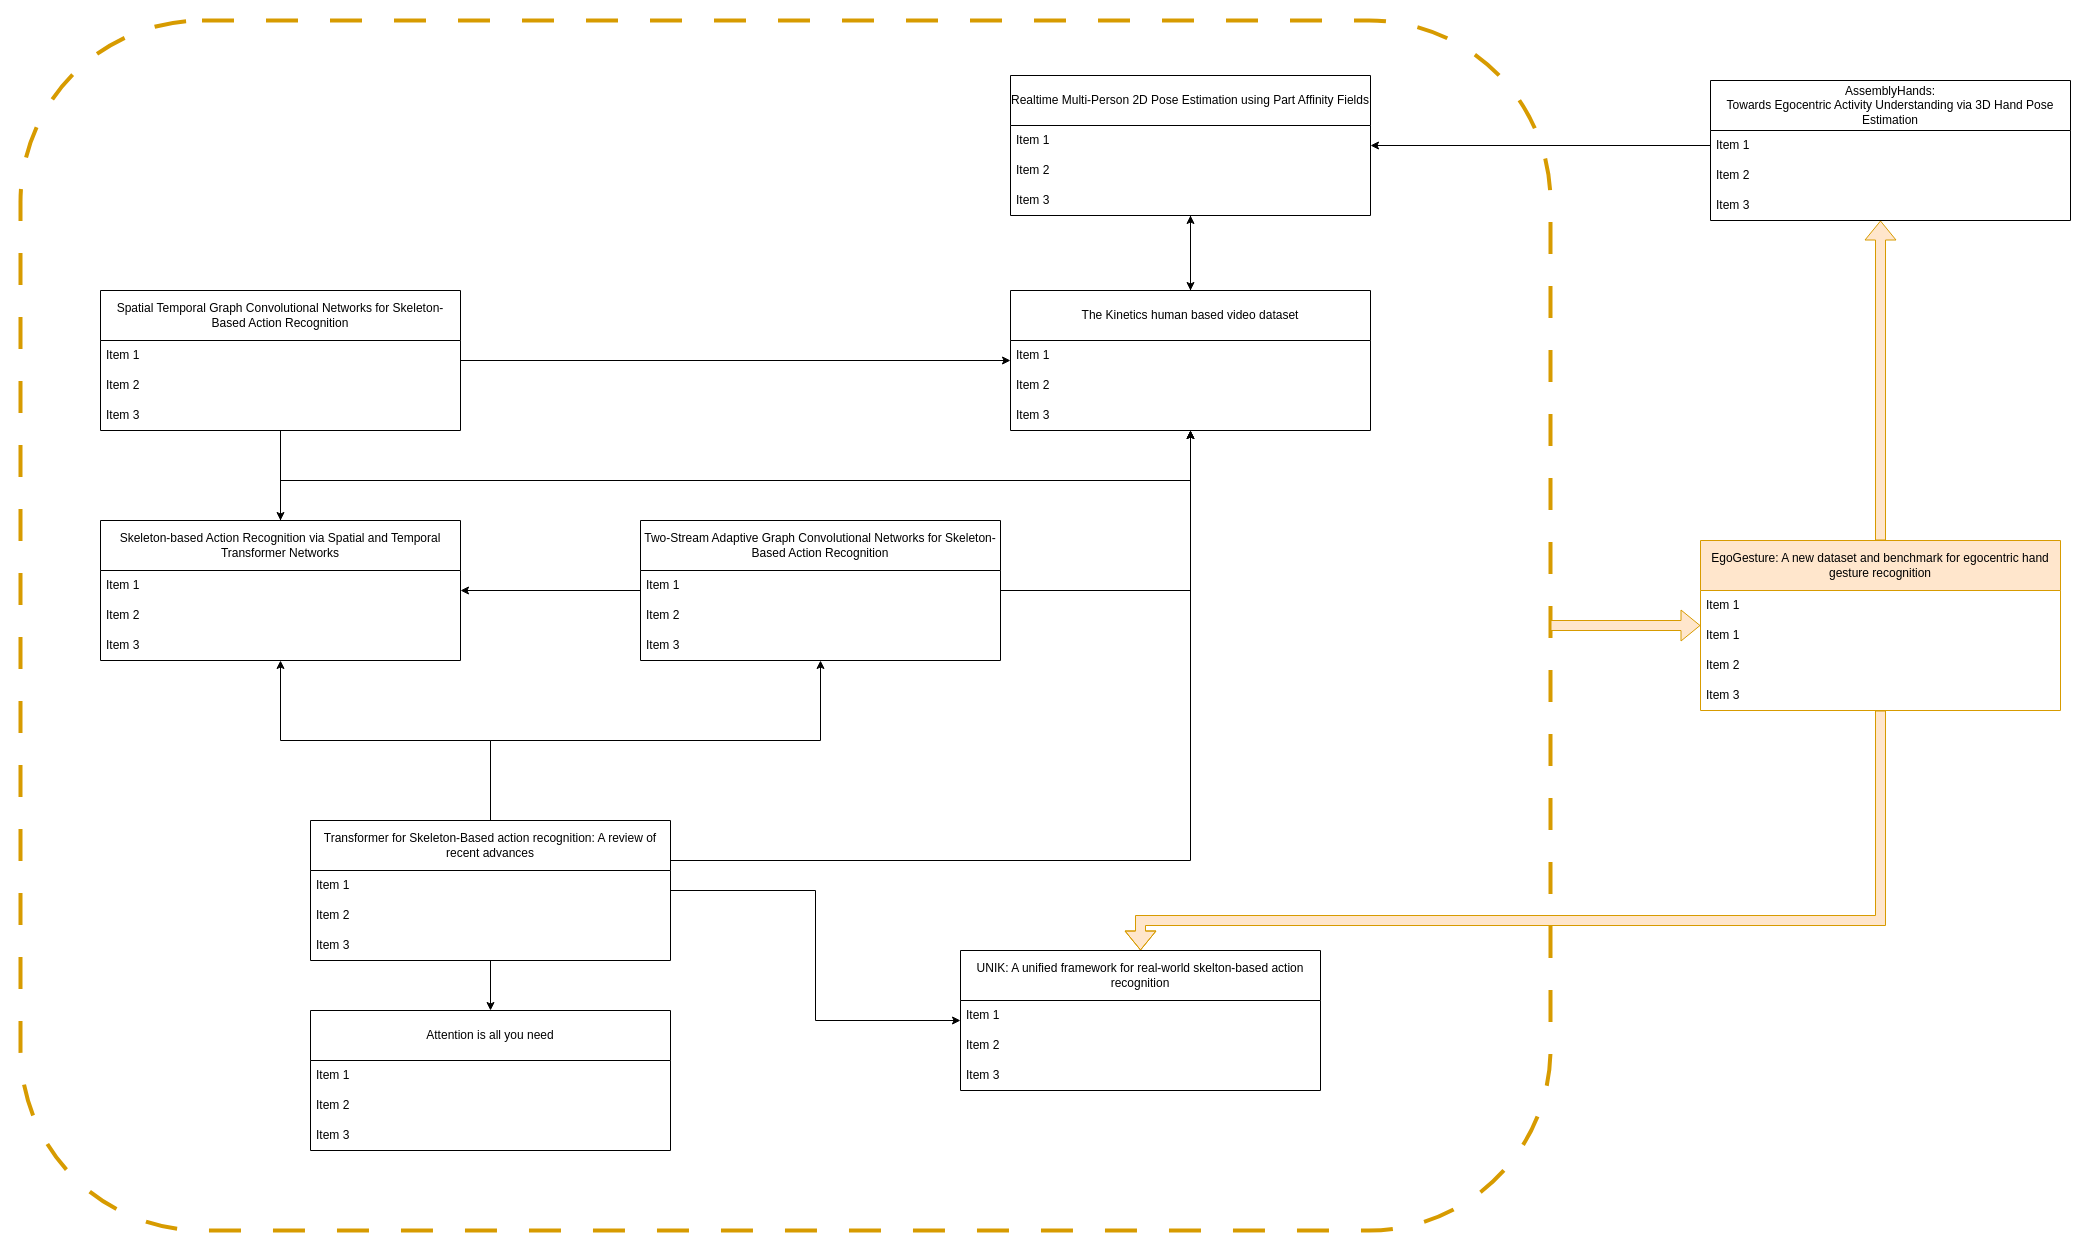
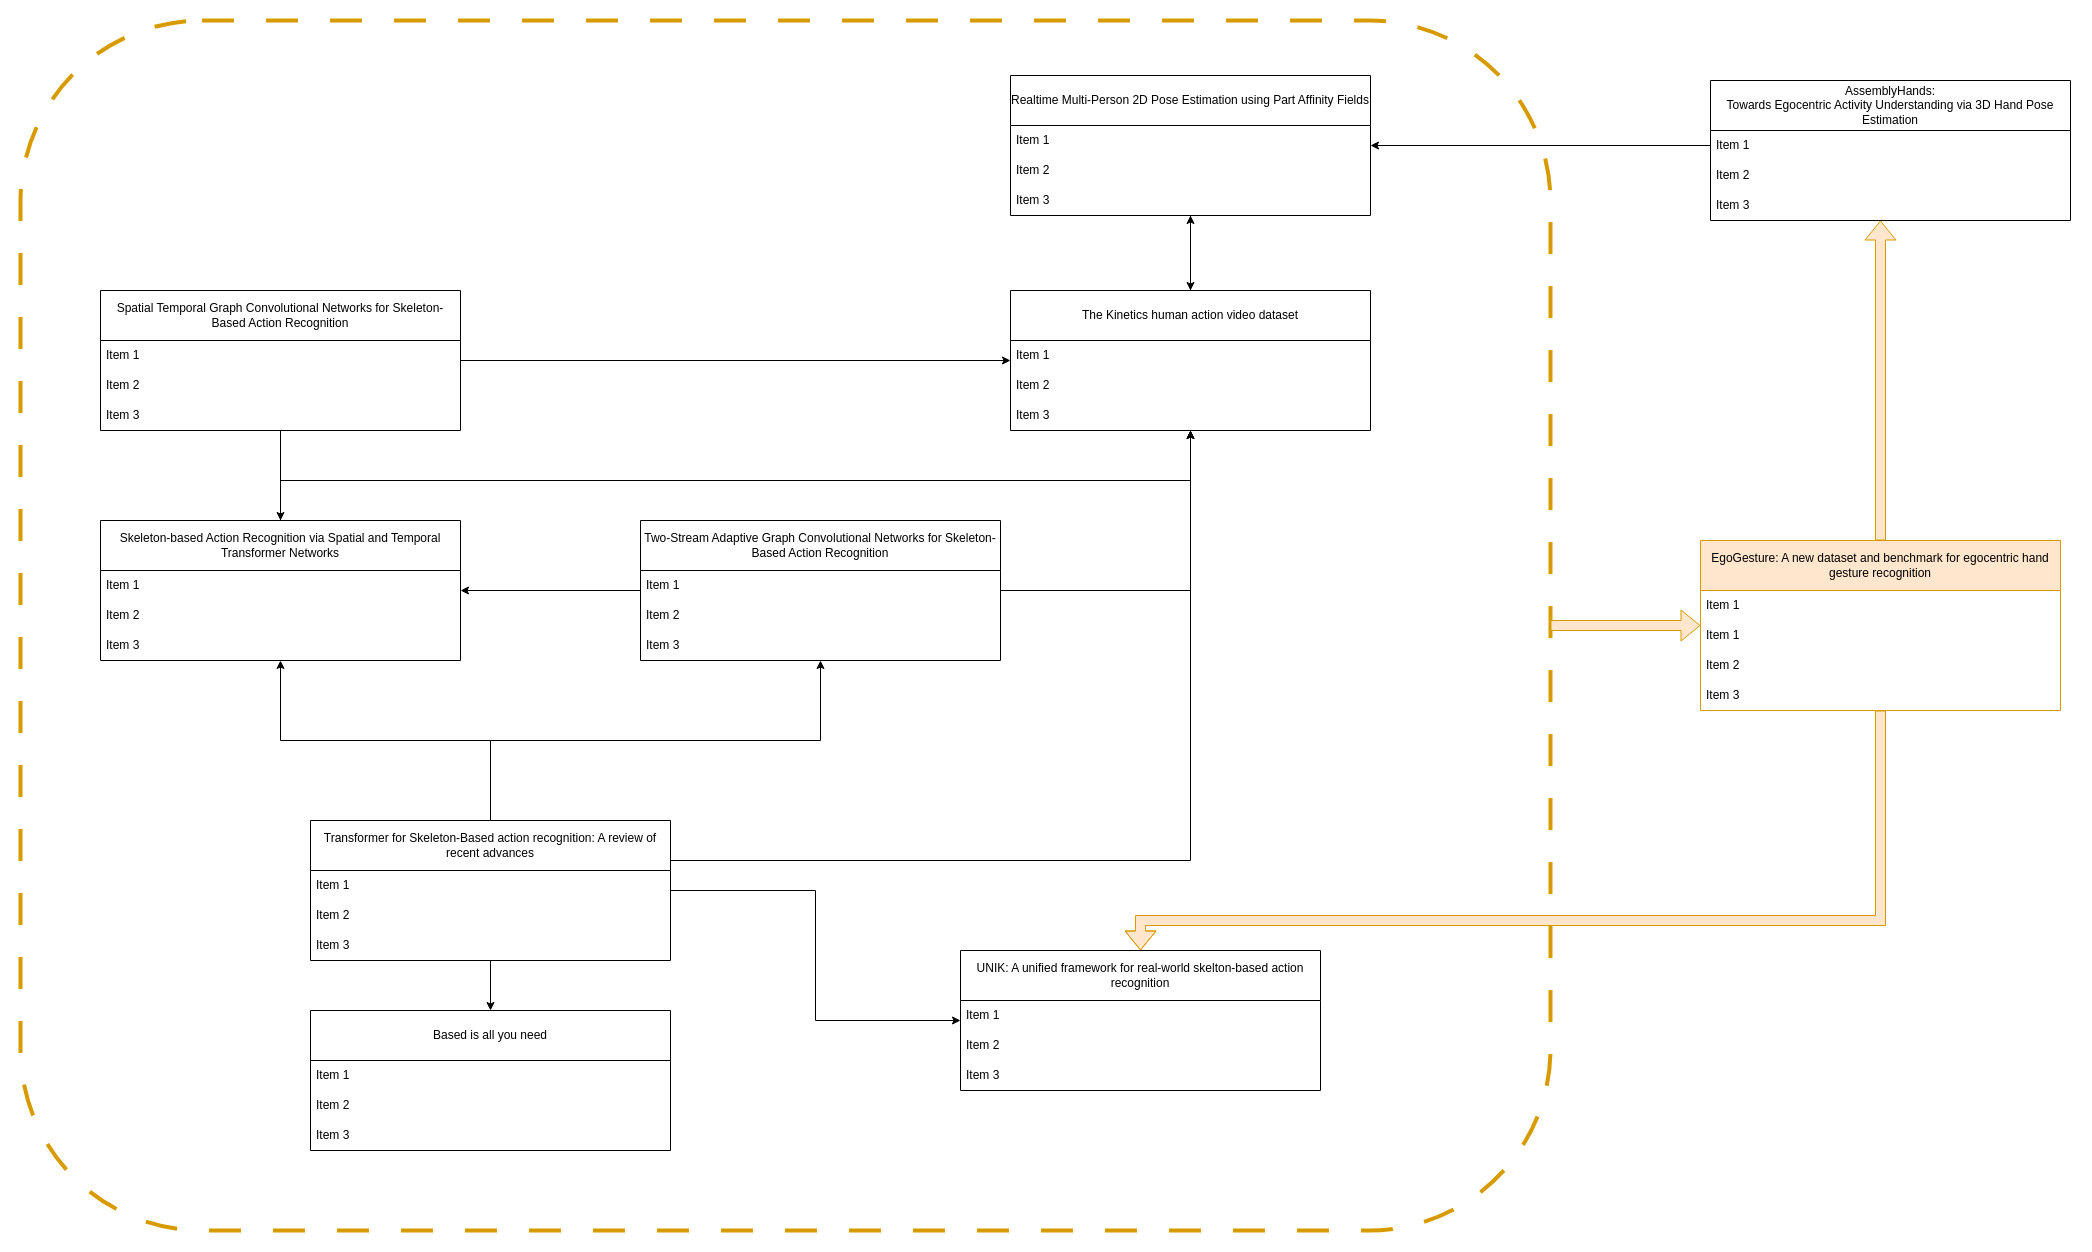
node "The Kinetics human based video dataset": label "The Kinetics human based video dataset" -> "The Kinetics human action video dataset"
node "Attention is all you need": label "Attention is all you need" -> "Based is all you need"
